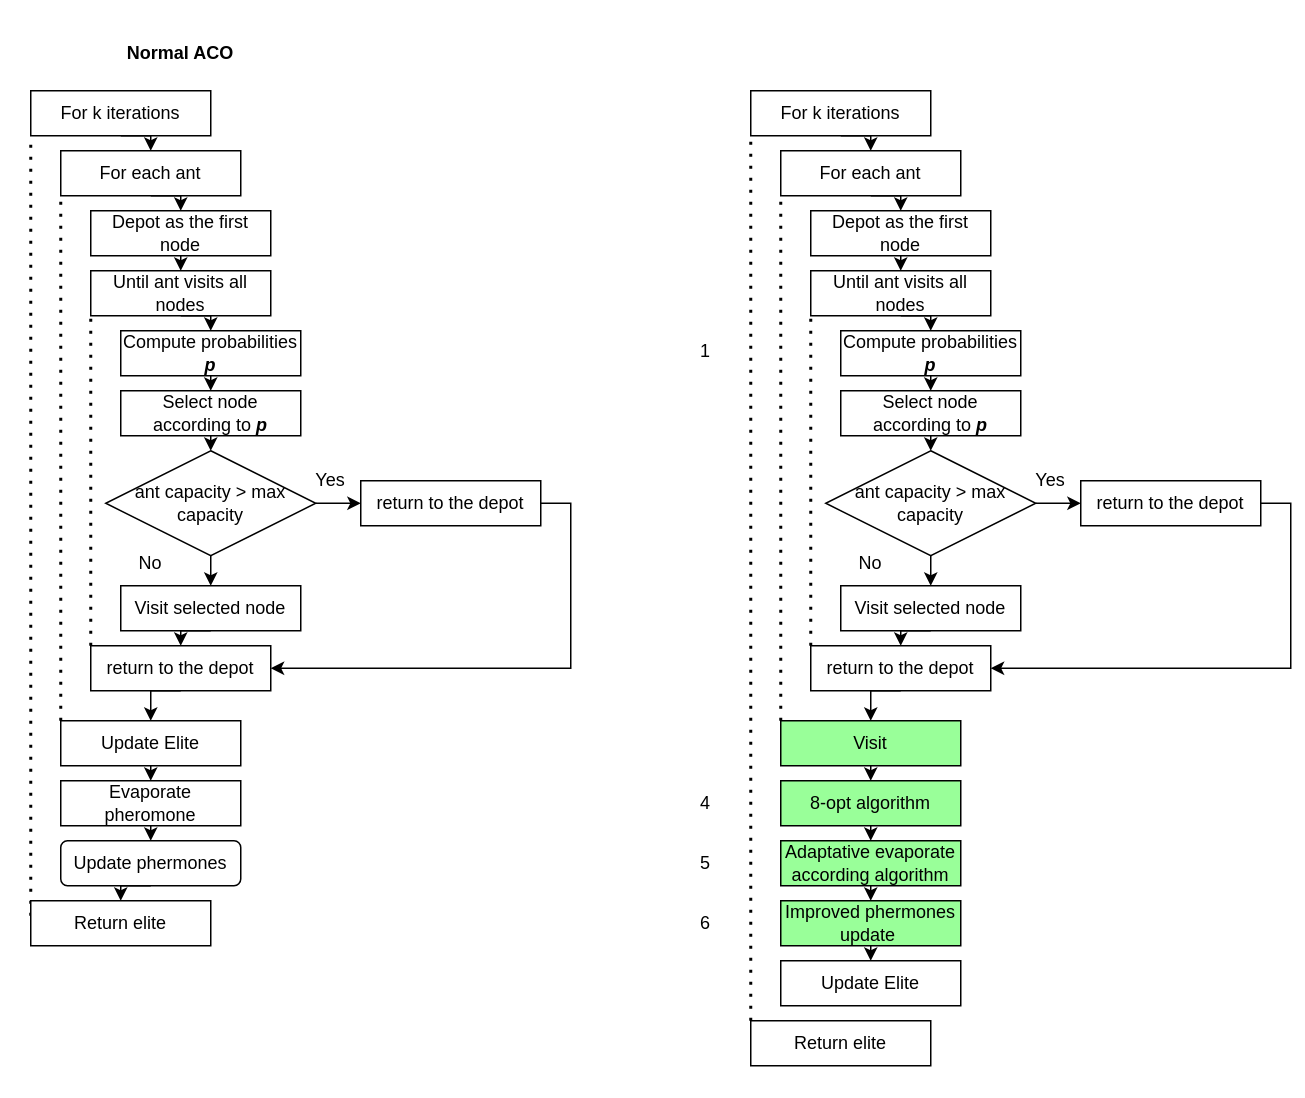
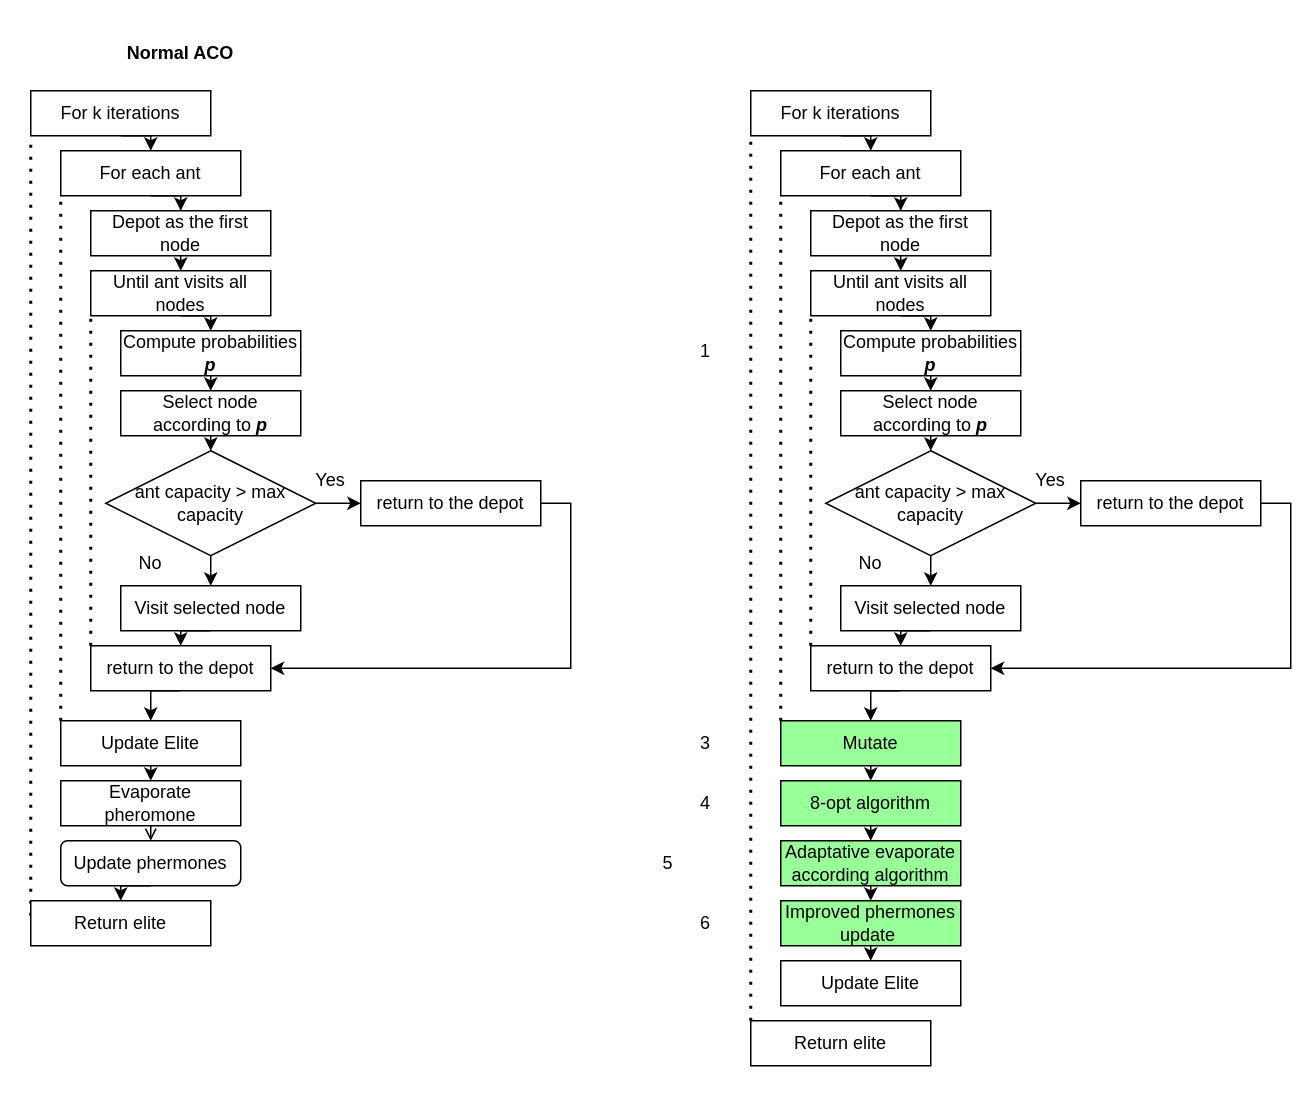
node "3": added
node "Visit": label "Visit" -> "Mutate"
edge "Evaporate pheromone" -> "Update phermones": arrowhead classic -> open
node "5": moved (706, 863) -> (668, 863)
